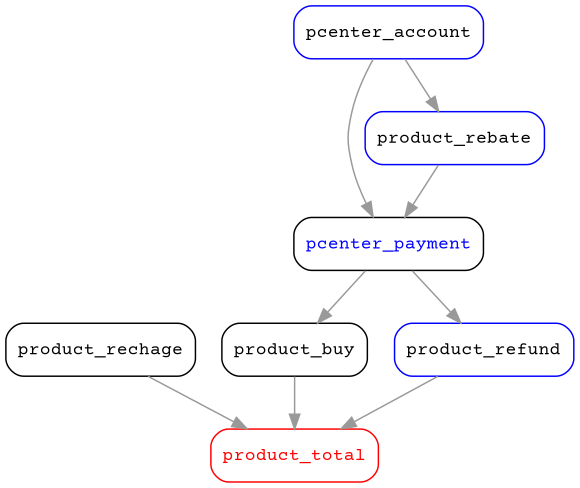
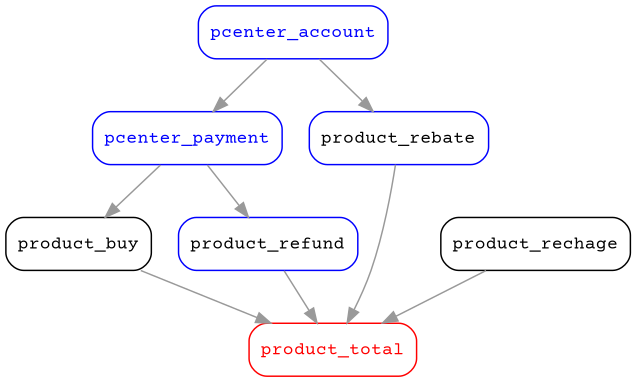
node "pcenter_account": fontcolor black -> blue
edge "product_rebate" -> "pcenter_payment": now "product_rebate" -> "product_total"
node "pcenter_payment": color black -> blue
